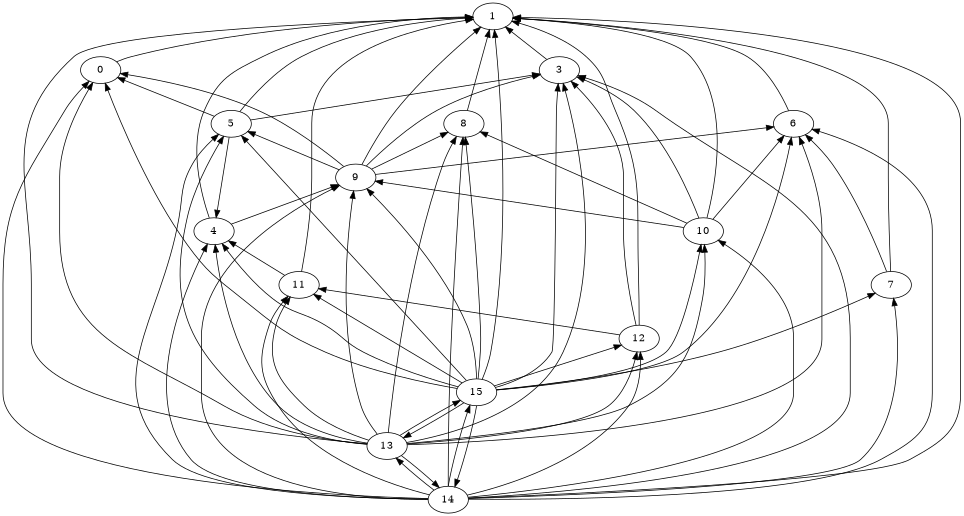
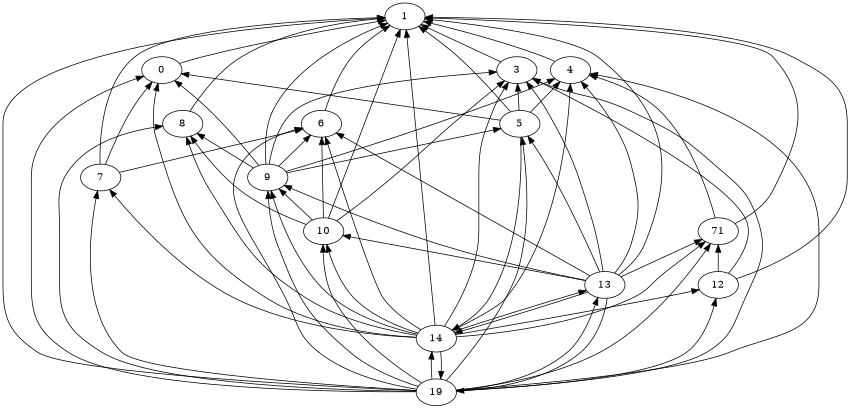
edge "4" -> "9": reversed
node "11": label "11" -> "71"
edge "13" -> "8": removed
edge "13" -> "0": now "7" -> "0"
node "15": label "15" -> "19"
edge "13" -> "12": removed
edge "14" -> "5": reversed
